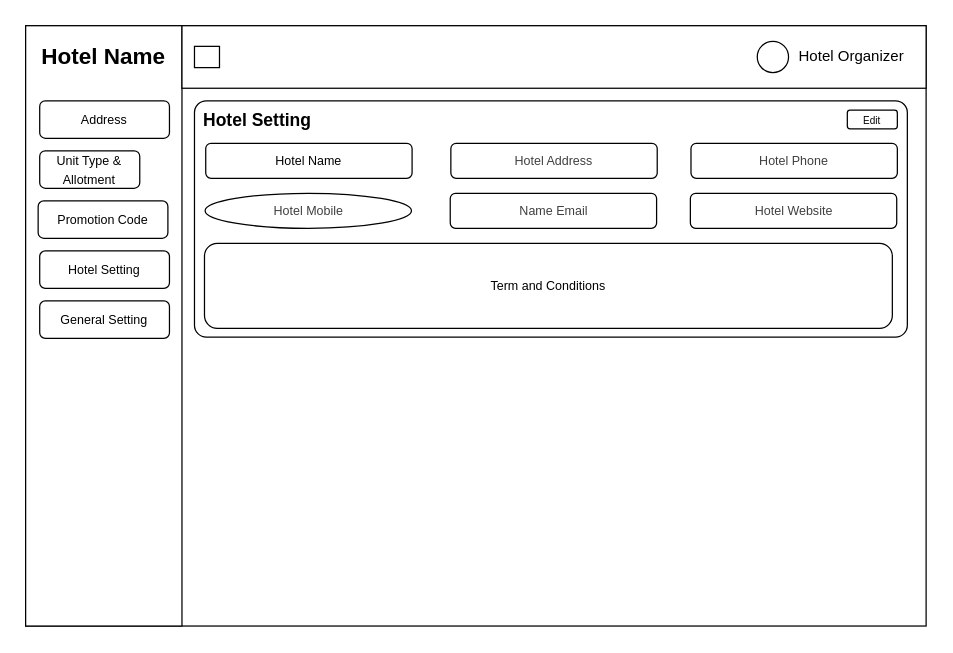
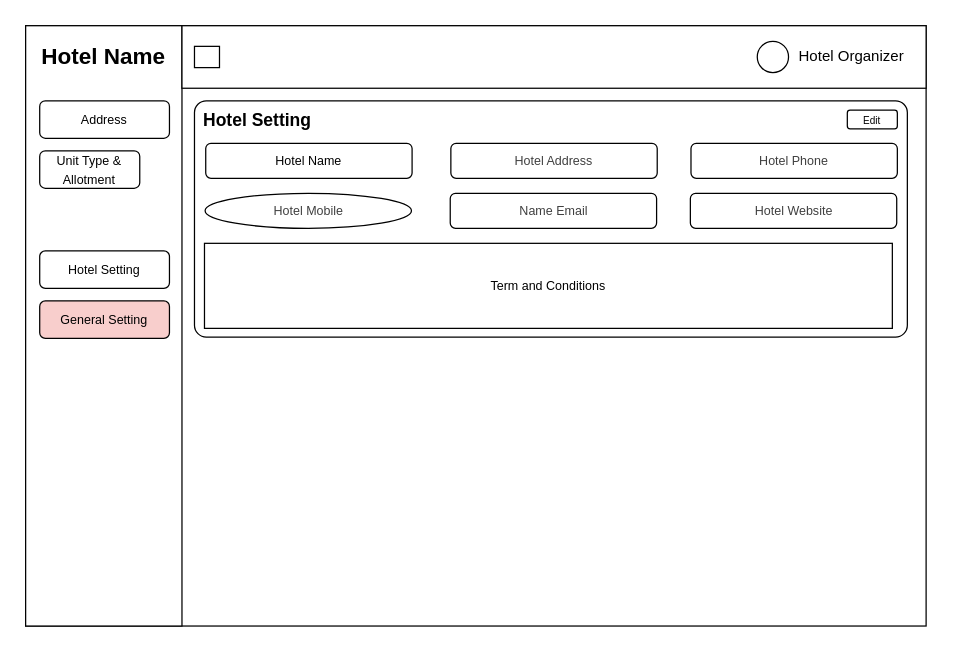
node "Promotion Code": removed
node "Term and Conditions": shape rounded rectangle -> rectangle
node "General Setting": fillcolor #ffffff -> #f8cecc
